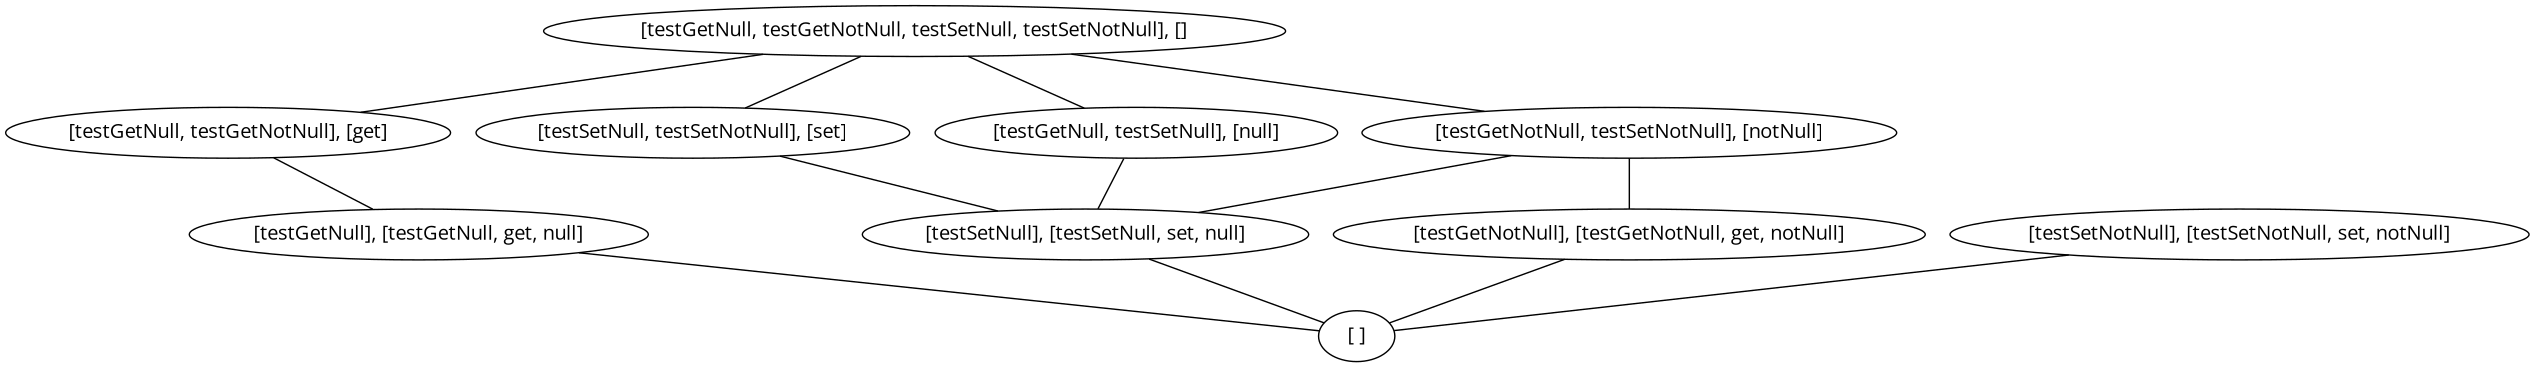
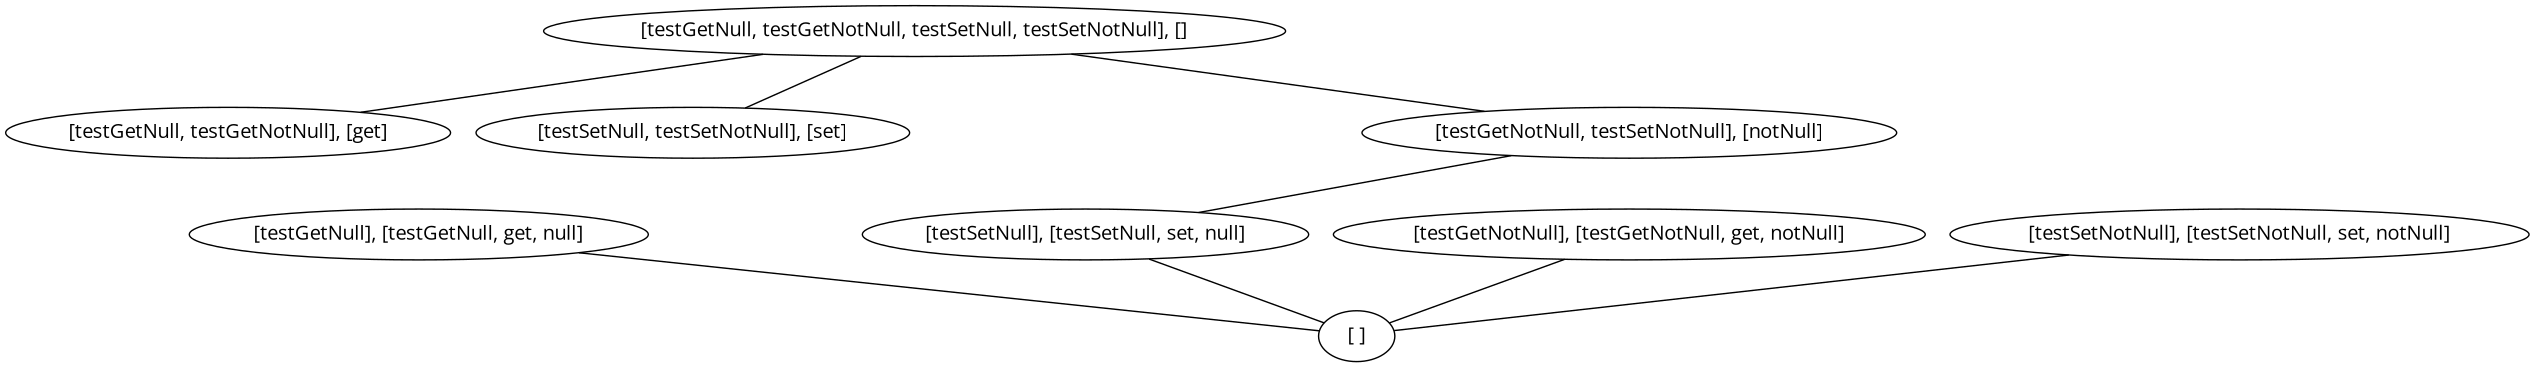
node "[testGetNull, testSetNull], [null]": removed
edge "[testGetNull, testGetNotNull], [get]" -- "[testGetNull], [testGetNull, get, null]": removed
edge "[testSetNull, testSetNotNull], [set]" -- "[testSetNull], [testSetNull, set, null]": removed
edge "[testGetNotNull, testSetNotNull], [notNull]" -- "[testGetNotNull], [testGetNotNull, get, notNull]": removed
